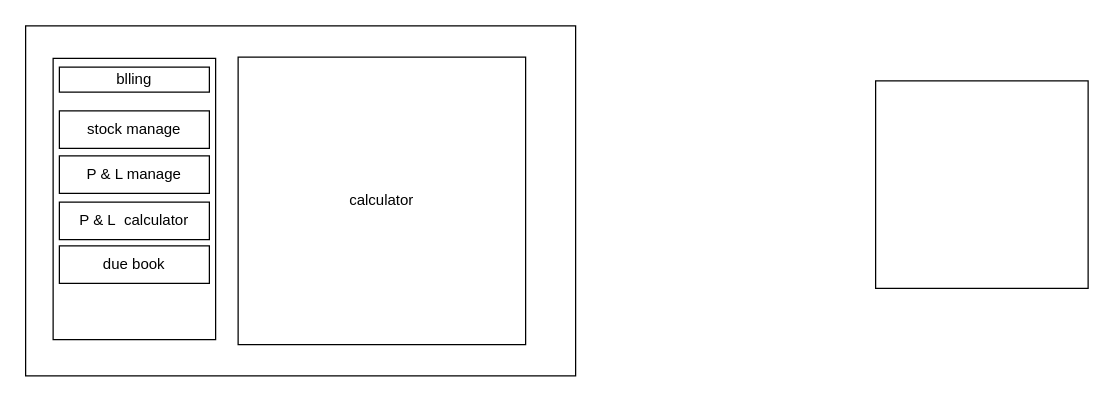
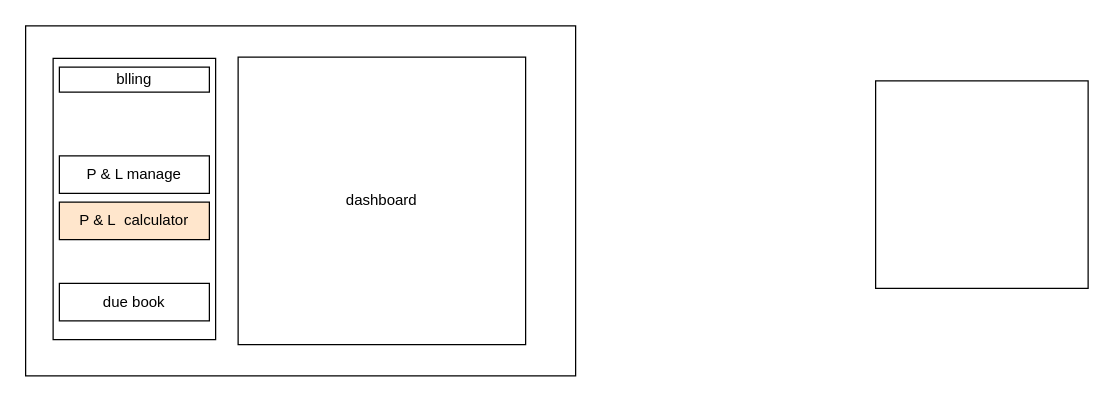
node "stock manage": removed
node "calculator": label "calculator" -> "dashboard"
node "P & L calculator": fillcolor #ffffff -> #ffe6cc
node "due book": moved (134, 264) -> (134, 302)
